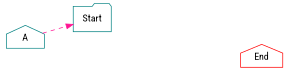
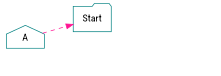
node "End": removed
